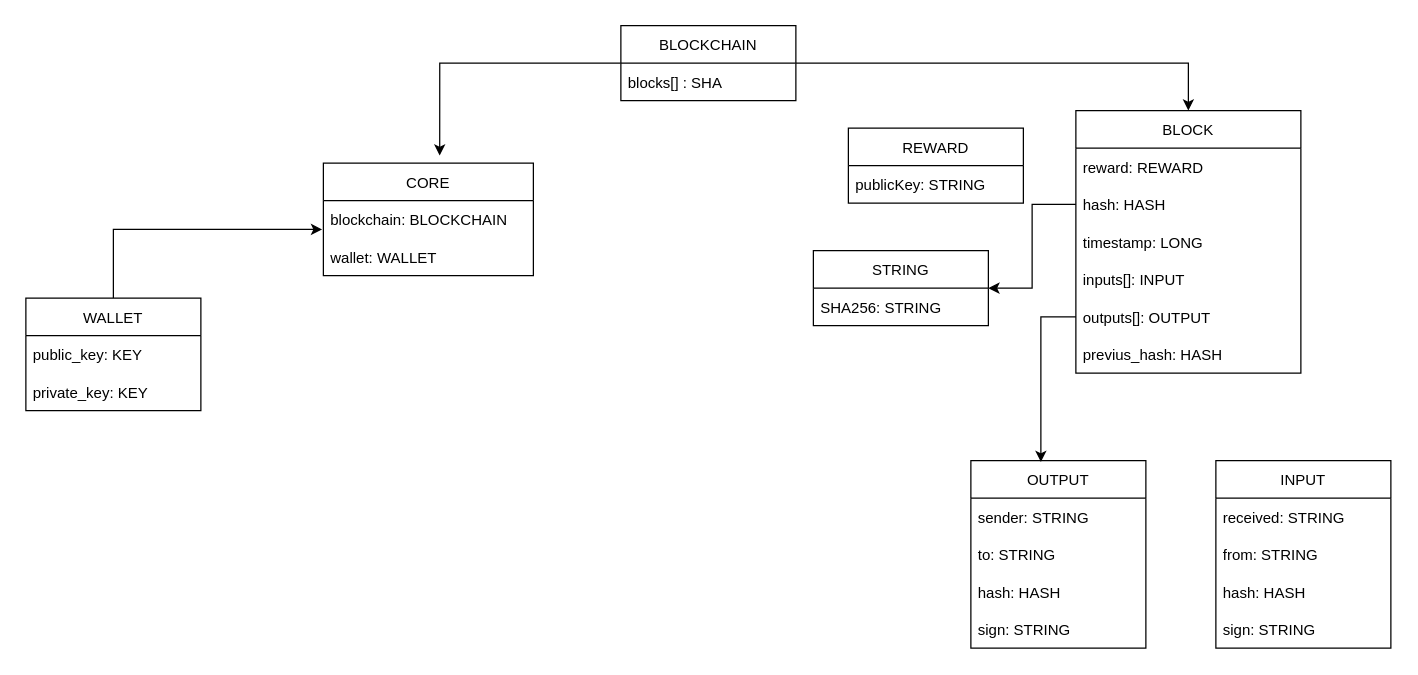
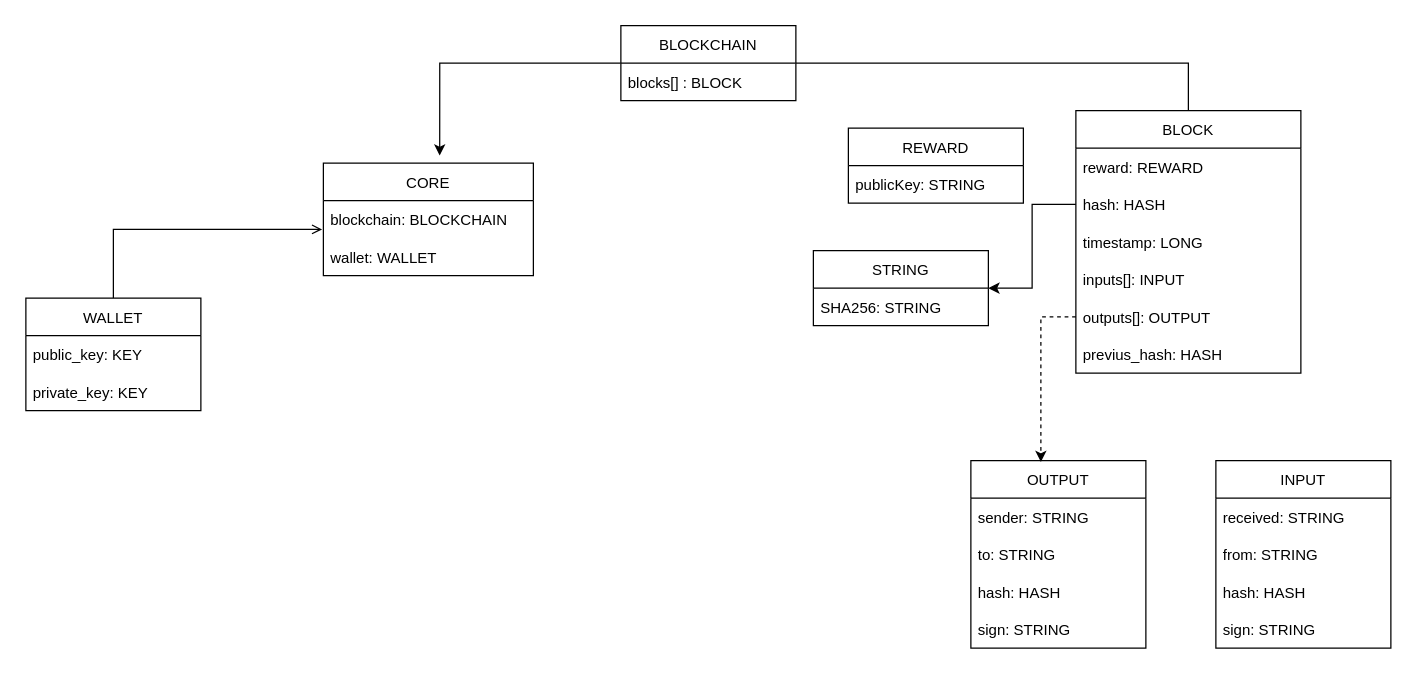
node "blocks[] : SHA": label "blocks[] : SHA" -> "blocks[] : BLOCK"
edge "BLOCKCHAIN" -> "BLOCK": arrowhead classic -> none
edge "WALLET" -> "blockchain: BLOCKCHAIN": arrowhead classic -> open
edge "outputs[]: OUTPUT" -> "OUTPUT": style solid -> dashed
